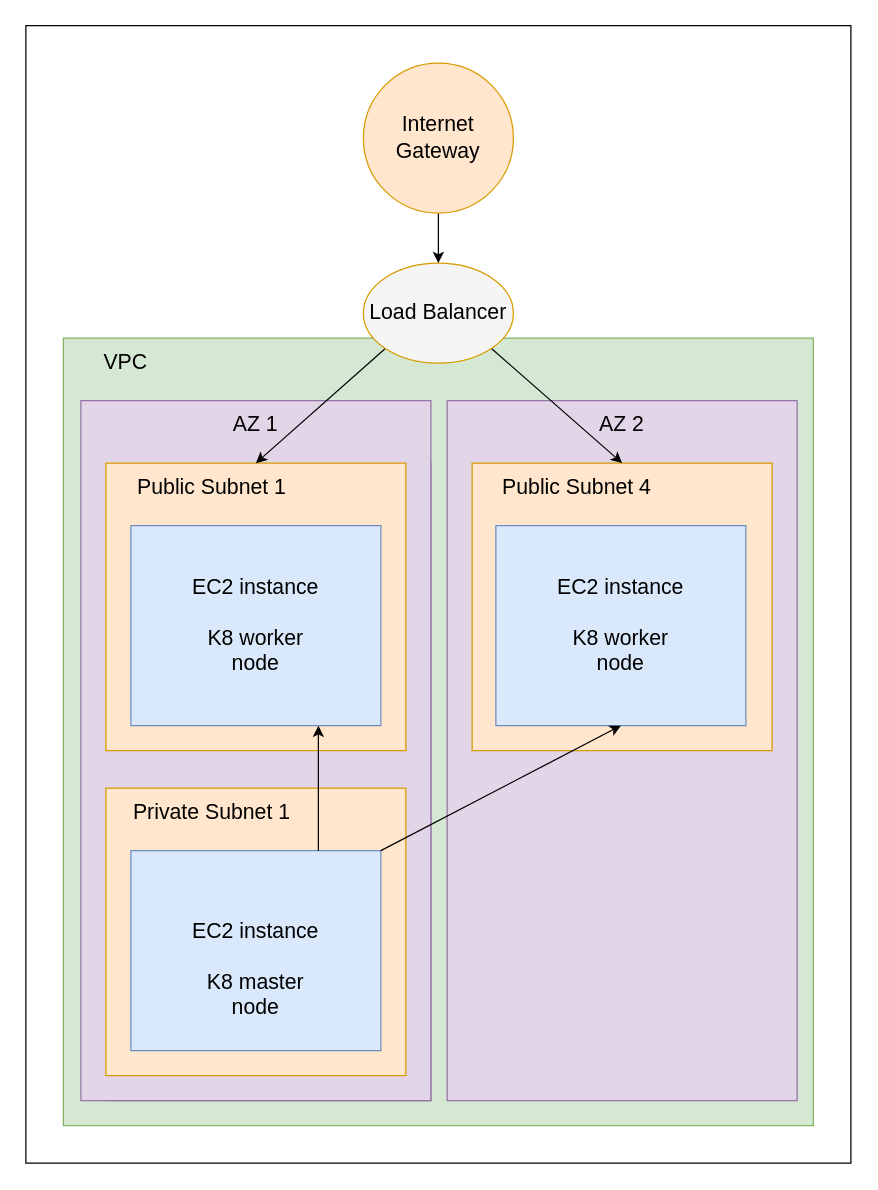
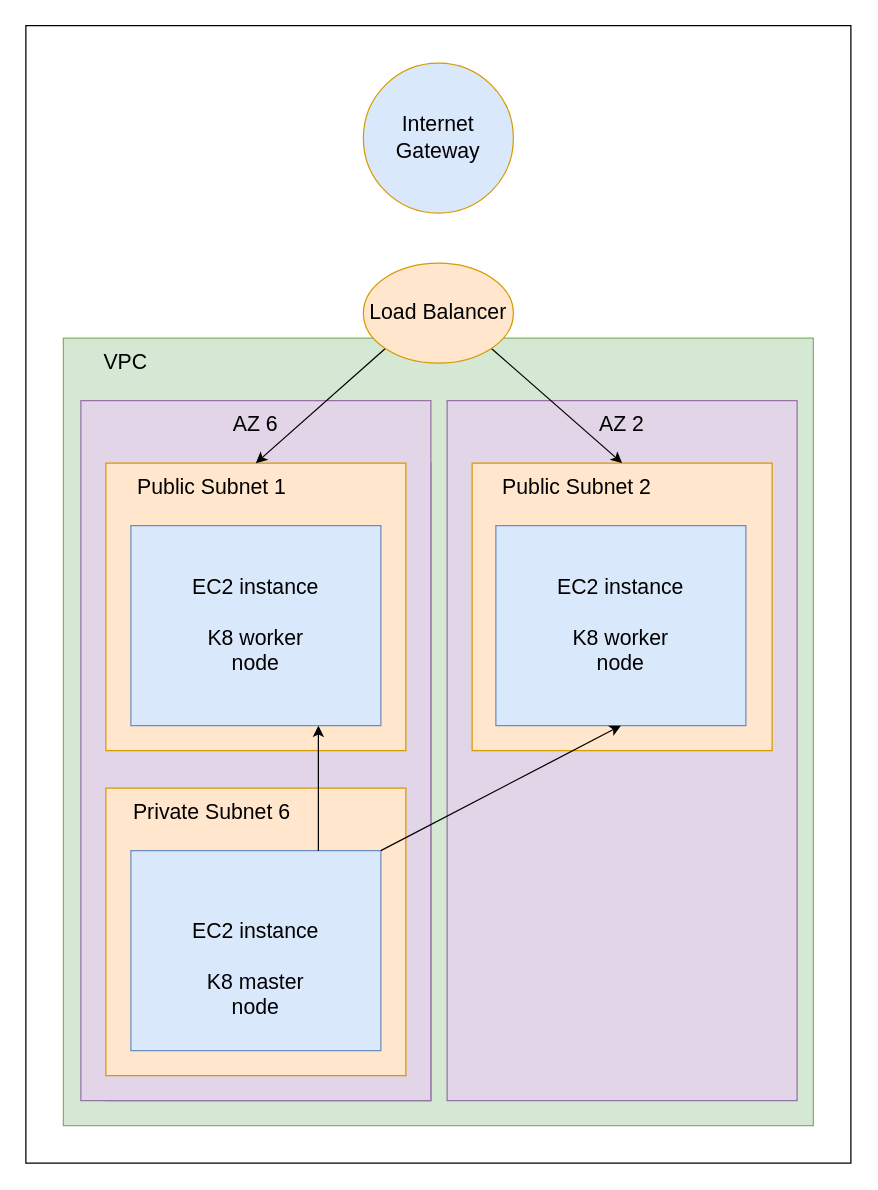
node "Internet Gateway": fillcolor #ffe6cc -> #dae8fc
edge "Internet Gateway" -> "Load Balancer": removed
node "Load Balancer": fillcolor #f5f5f5 -> #ffe6cc
node "AZ 1": label "AZ 1" -> "AZ 6"
node "Public Subnet 4": label "Public Subnet 4" -> "Public Subnet 2"
node "Private Subnet 1": label "Private Subnet 1" -> "Private Subnet 6"
